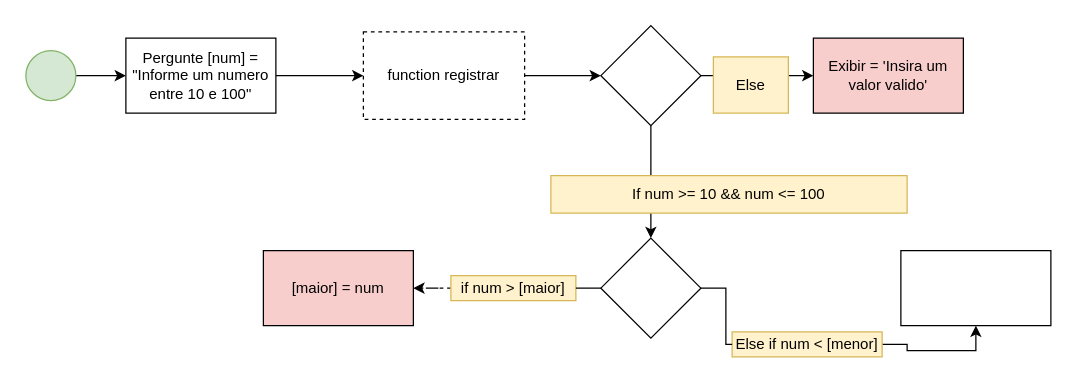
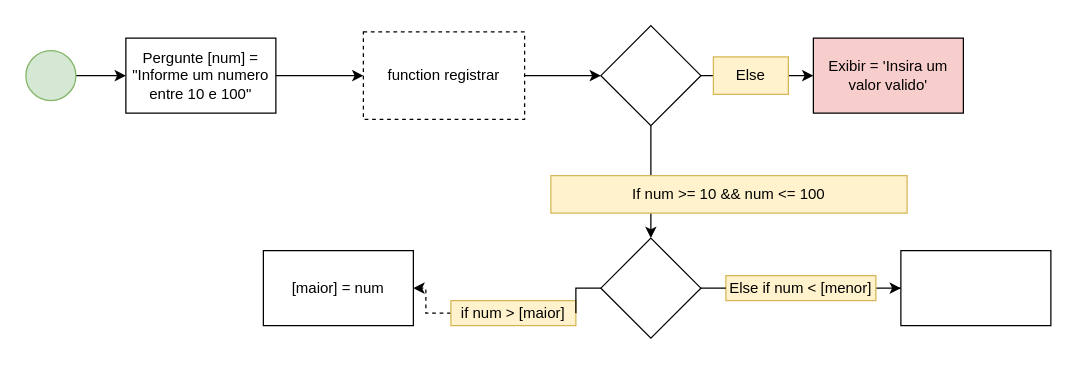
node "Else": size 75x56 -> 75x38
node "[maior] = num": fillcolor #f8cecc -> #ffffff
node "if num > [maior]": moved (513, 288) -> (513, 313)
node "Else if num < [menor]": moved (807, 344) -> (801, 288)
